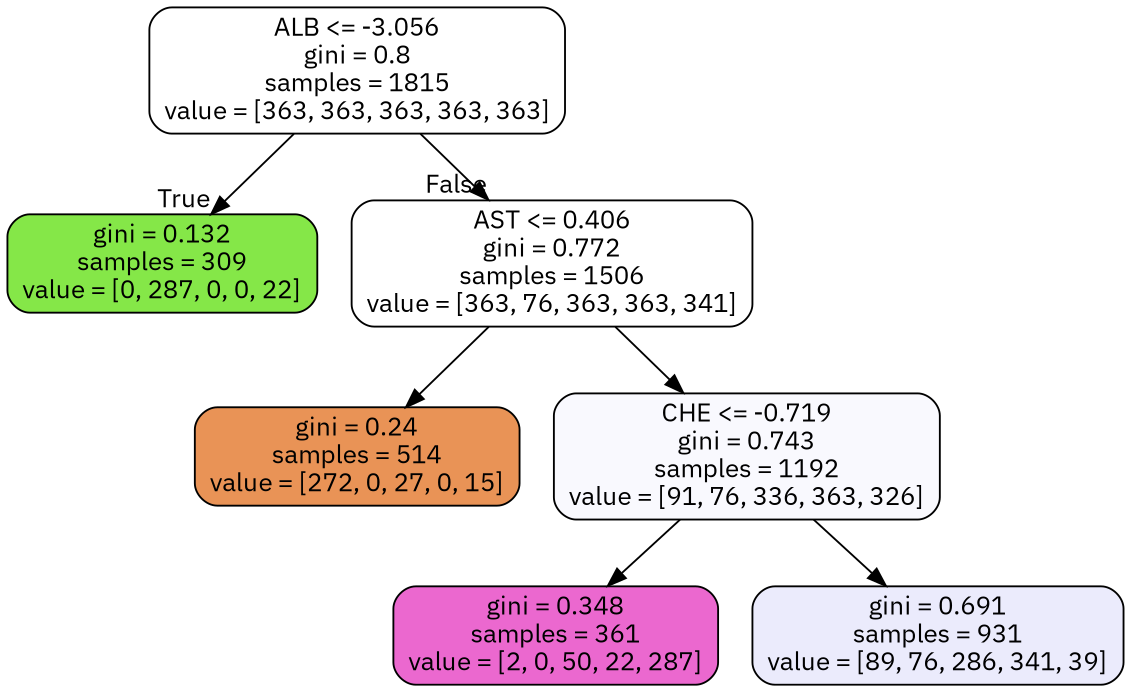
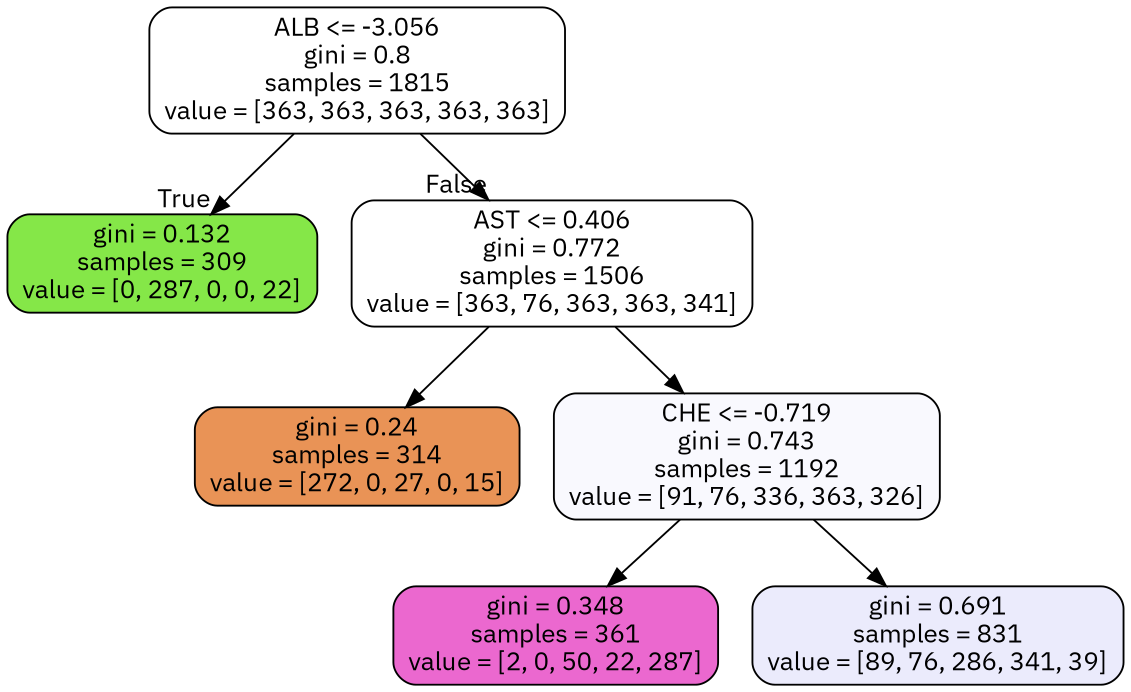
node "gini = 0.24 samples = 514 value = [272, 0, 27, 0, 15]": label "gini = 0.24 samples = 514 value = [272, 0, 27, 0, 15]" -> "gini = 0.24 samples = 314 value = [272, 0, 27, 0, 15]"
node "gini = 0.691 samples = 931 value = [89, 76, 286, 341, 39]": label "gini = 0.691 samples = 931 value = [89, 76, 286, 341, 39]" -> "gini = 0.691 samples = 831 value = [89, 76, 286, 341, 39]"
